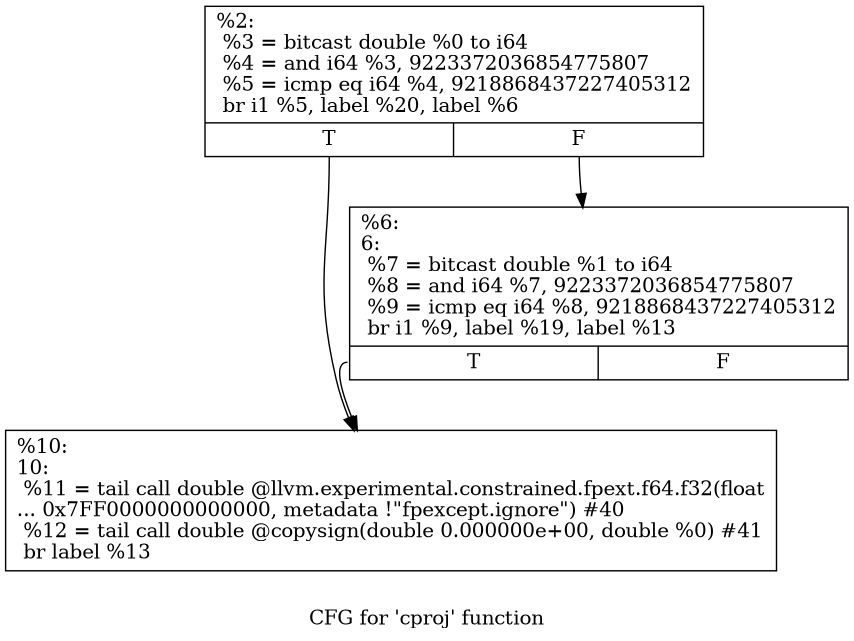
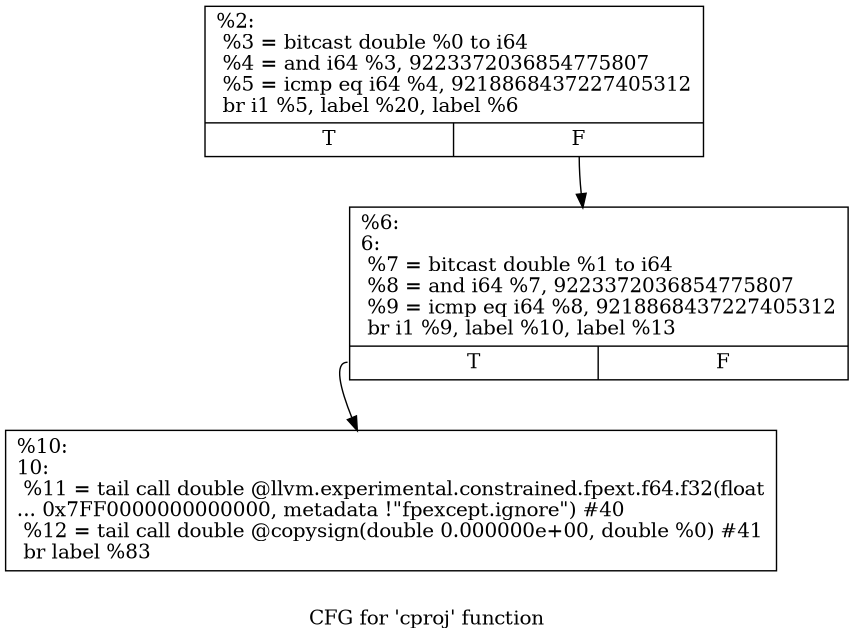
edge "%2:" -> "%10:": removed
node "%6:": text "br i1 %9, label %19, label %13" -> "br i1 %9, label %10, label %13"
node "%10:": text "br label %13" -> "br label %83"
